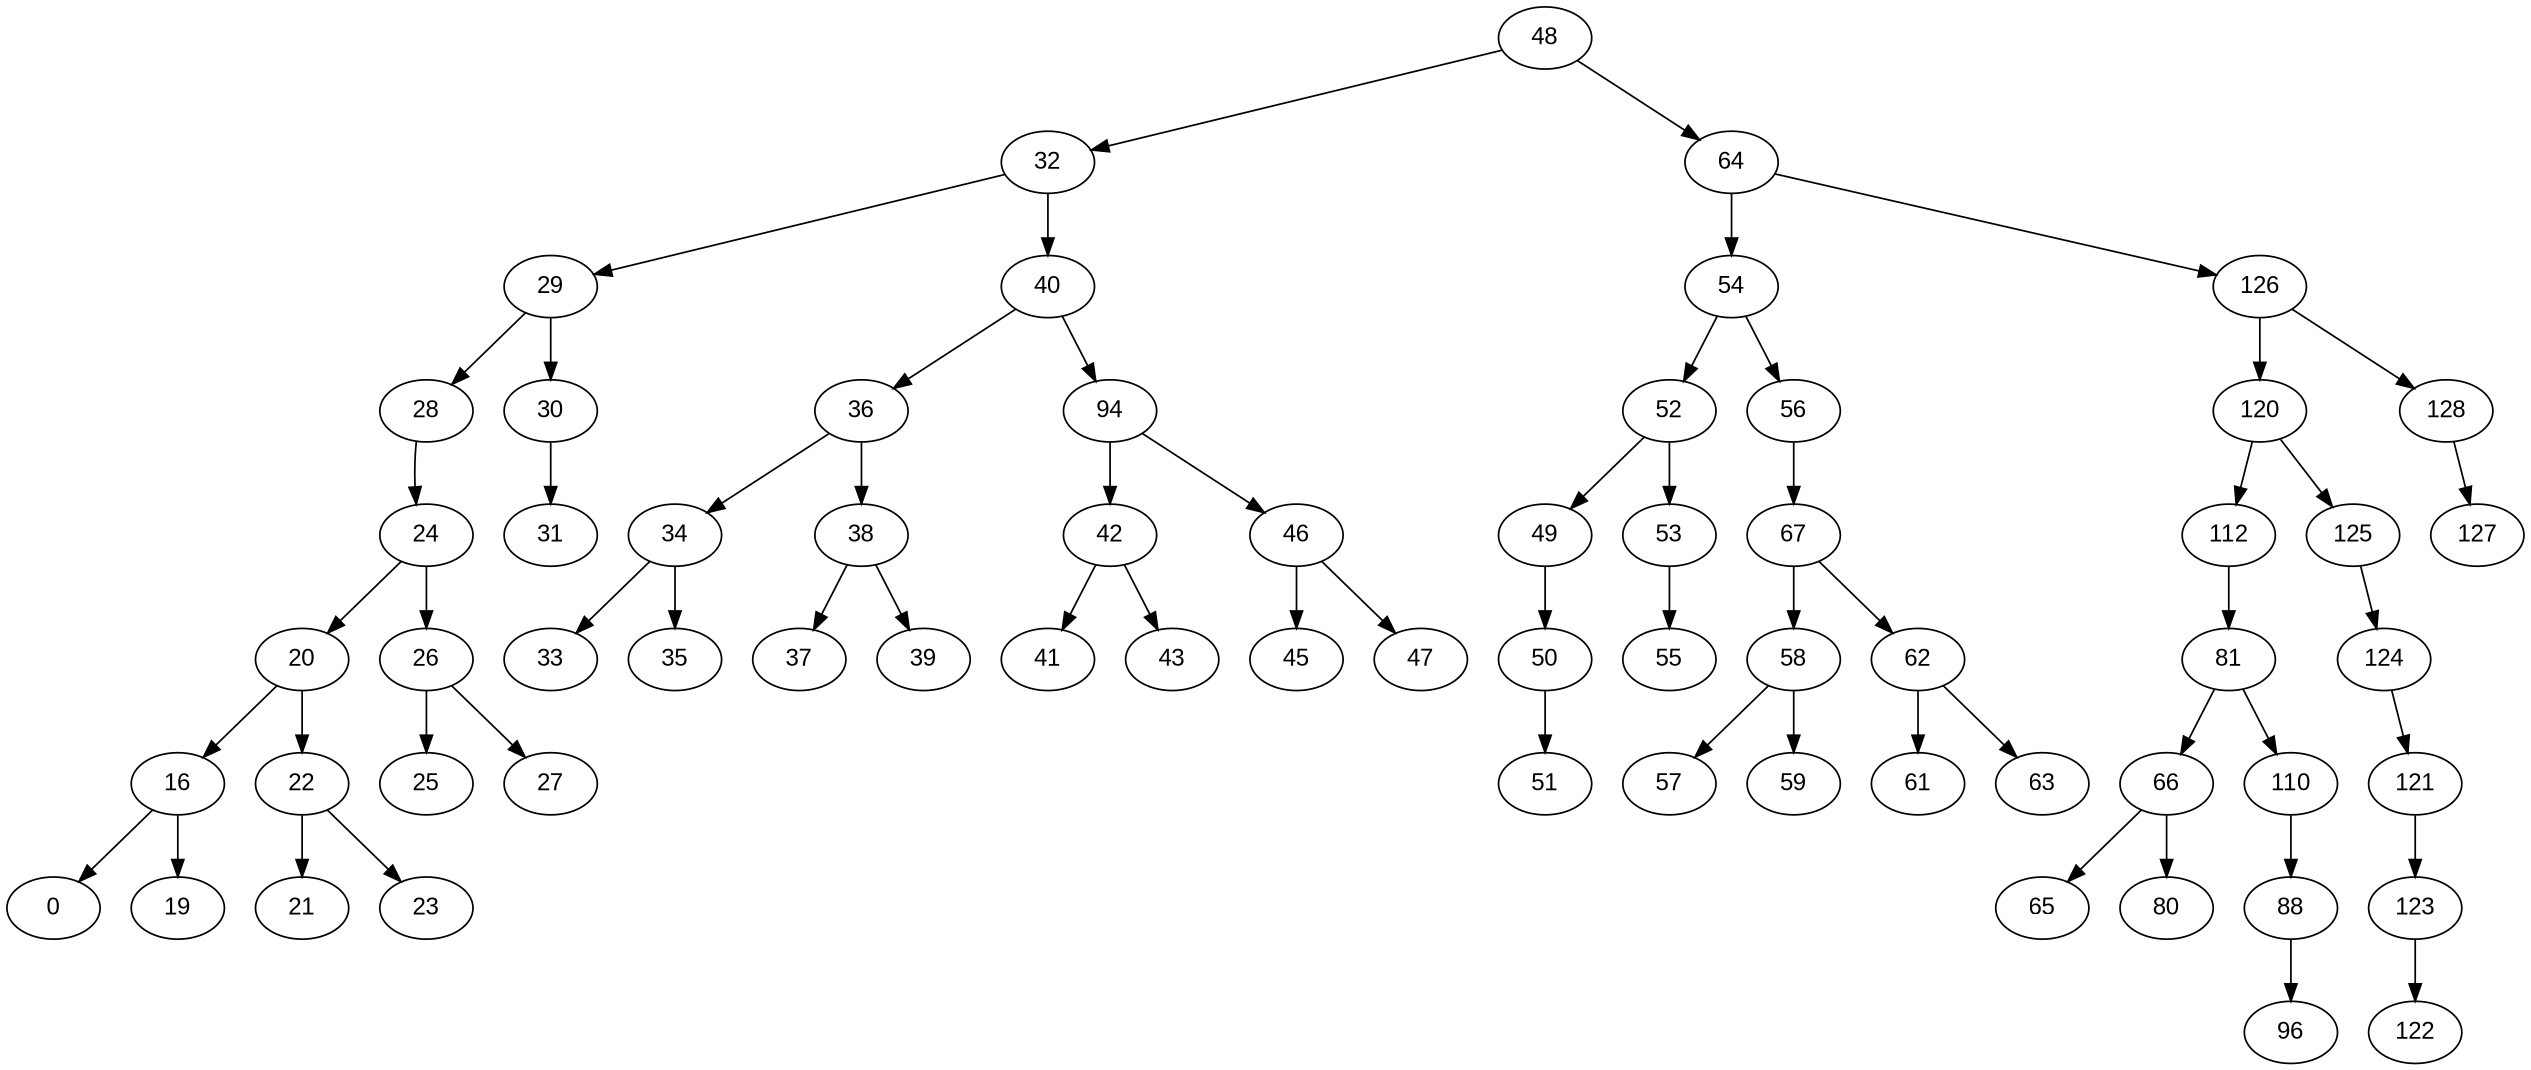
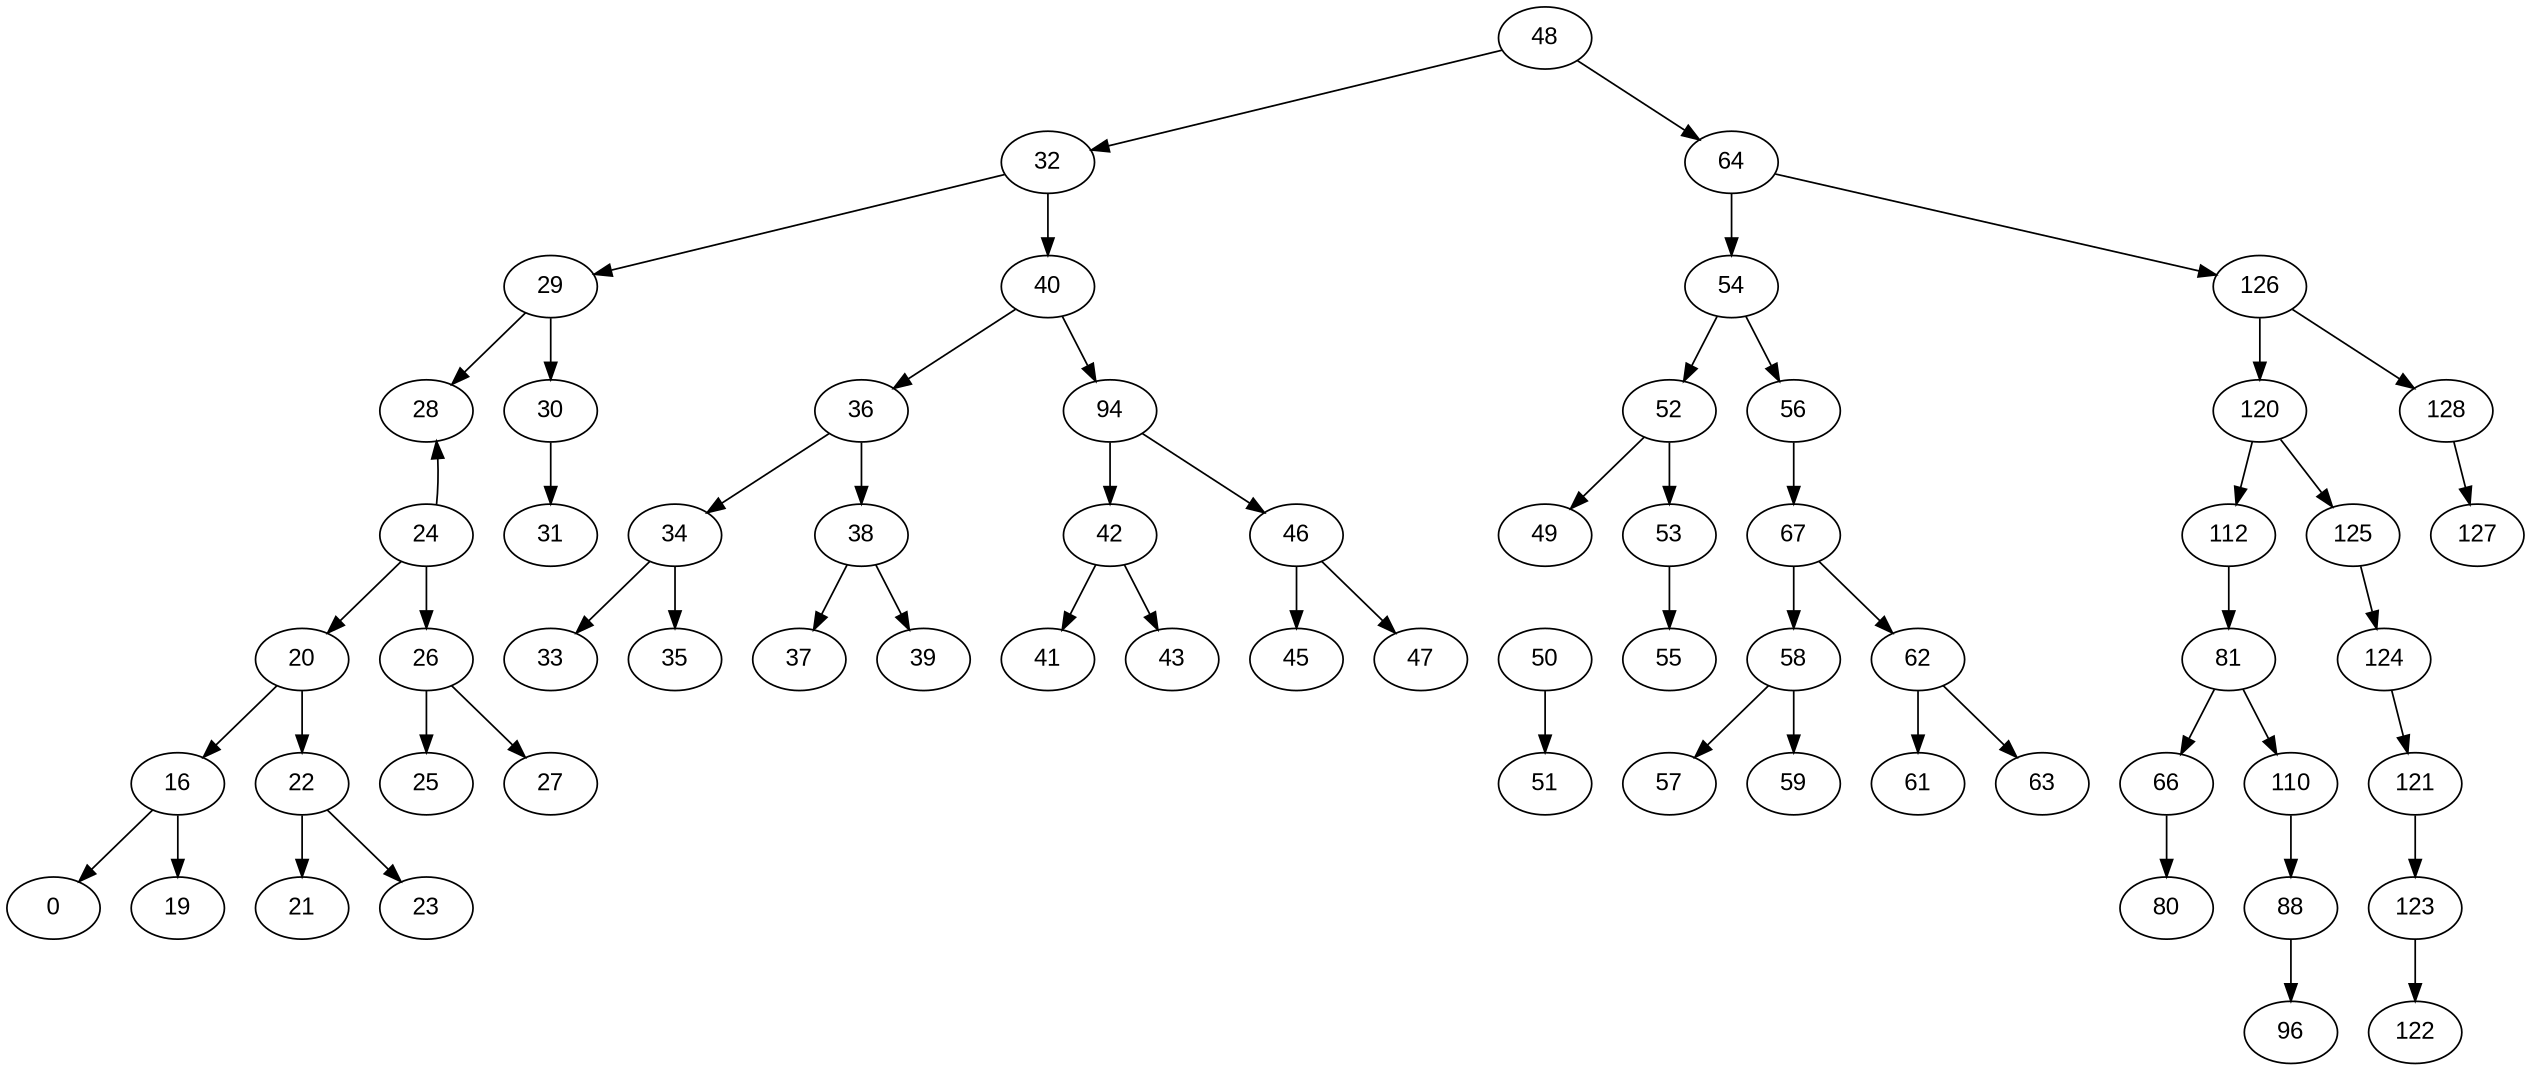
edge "28" -> "24": reversed
edge "49" -> "50": removed
node "65": removed
